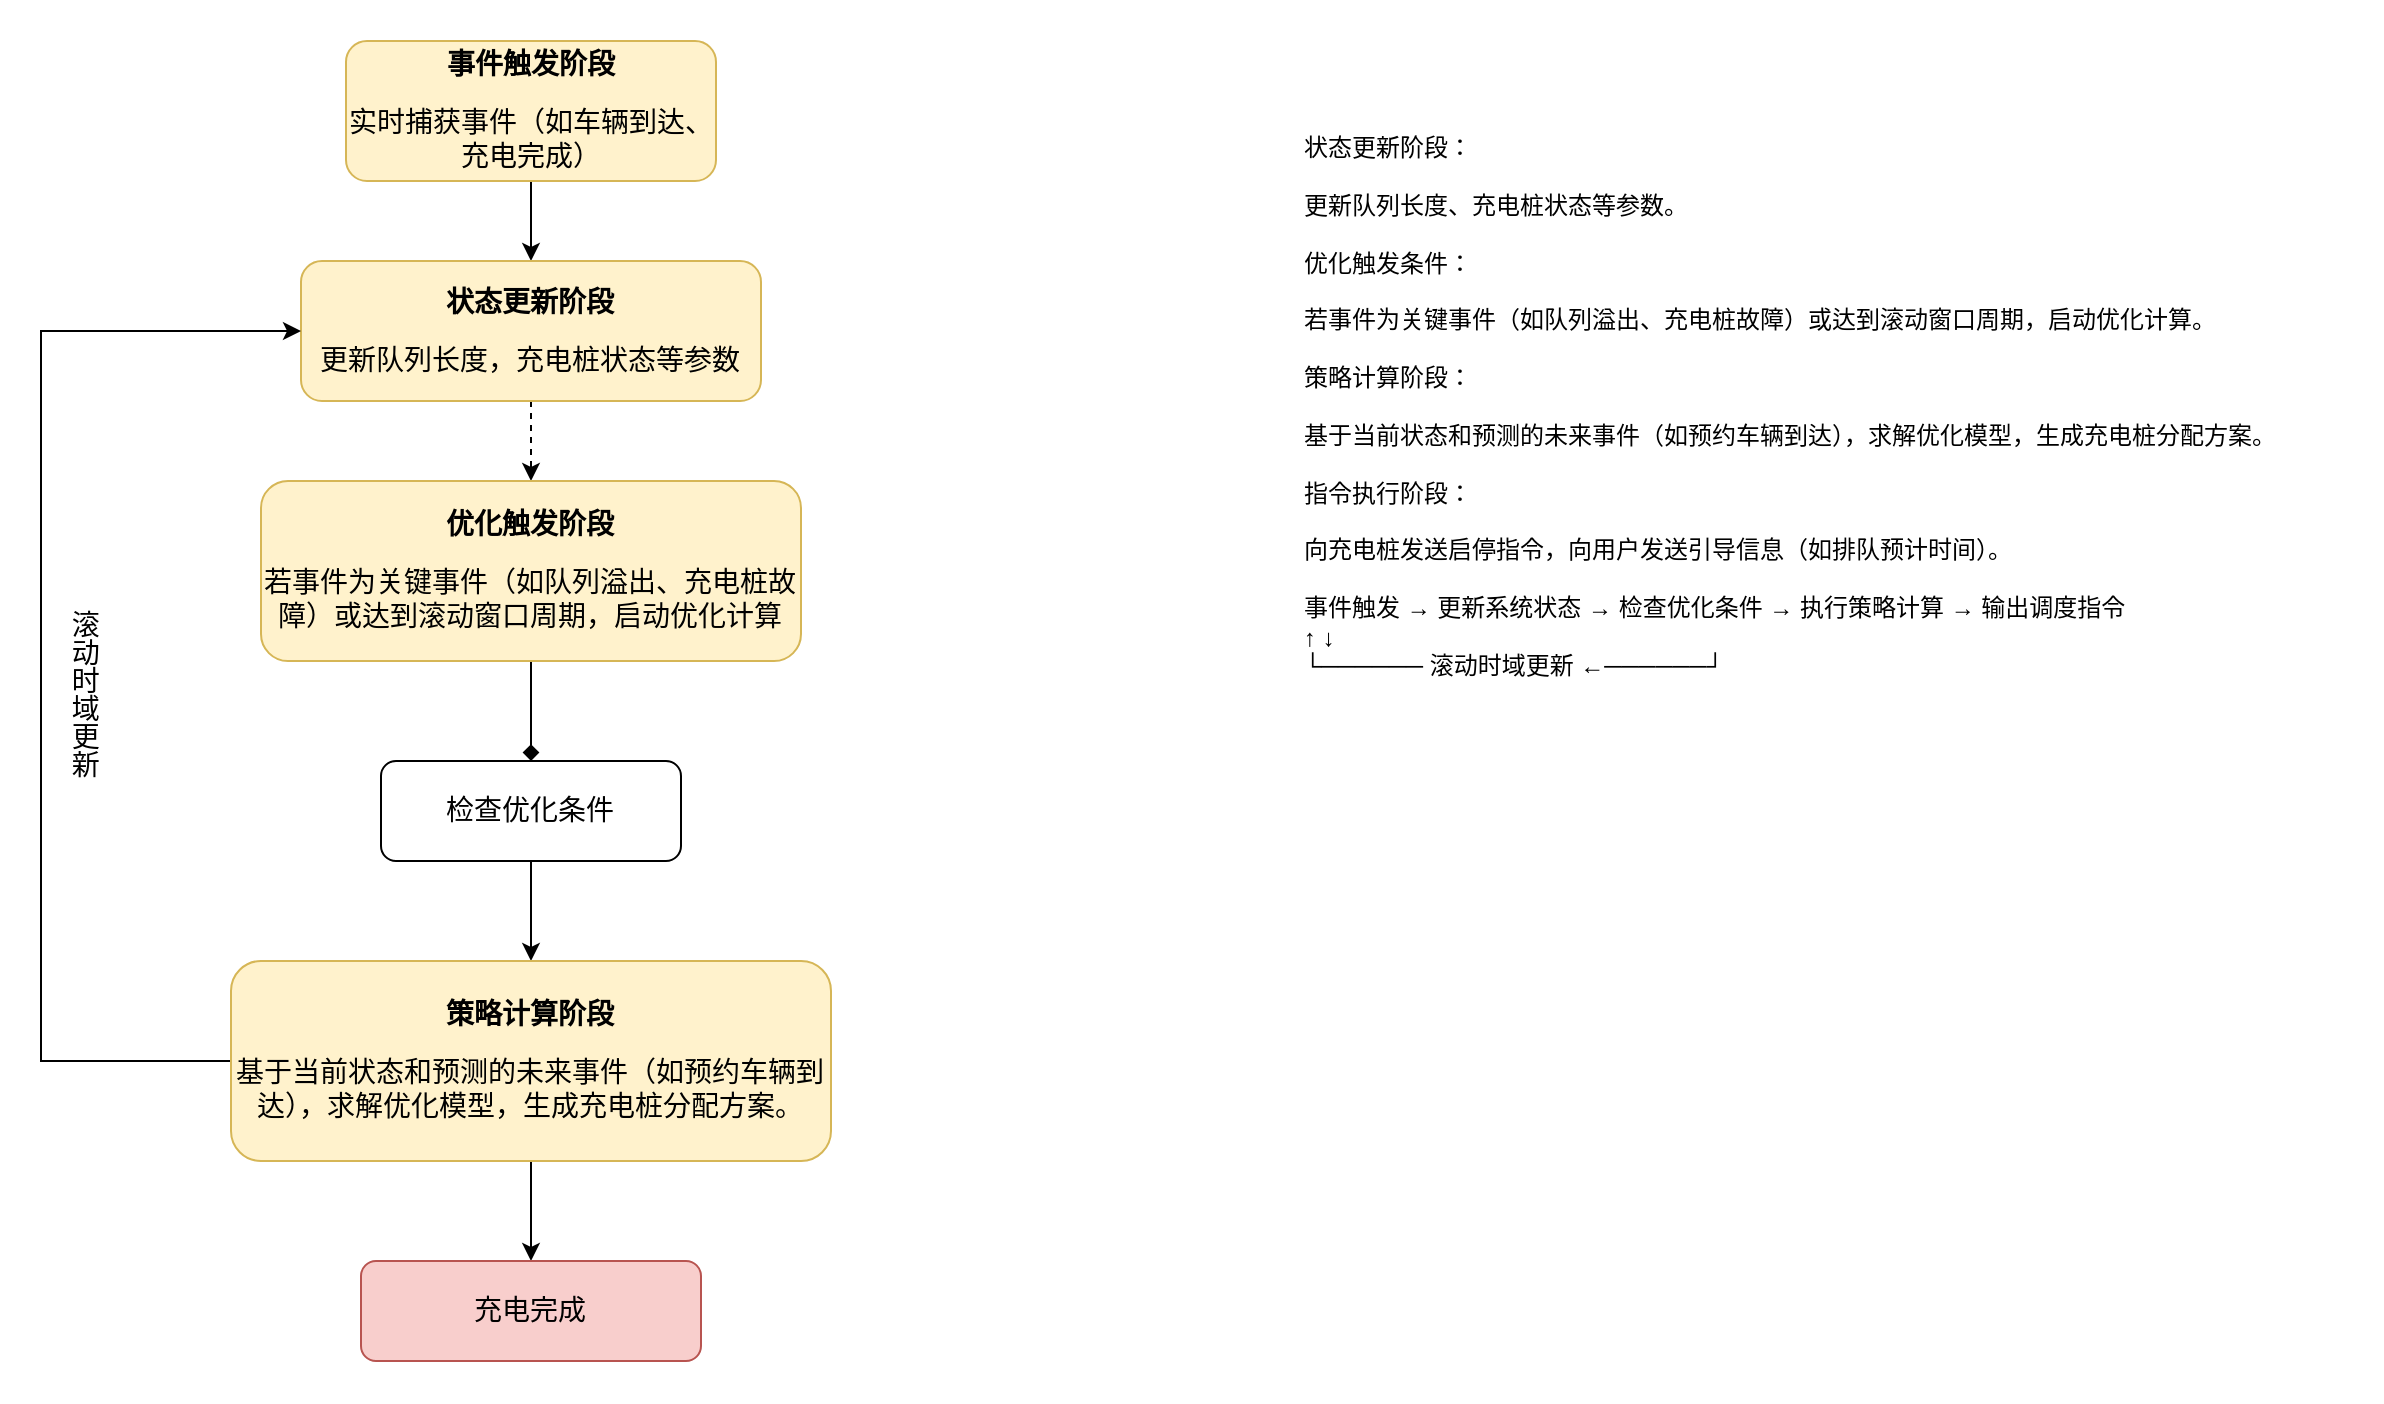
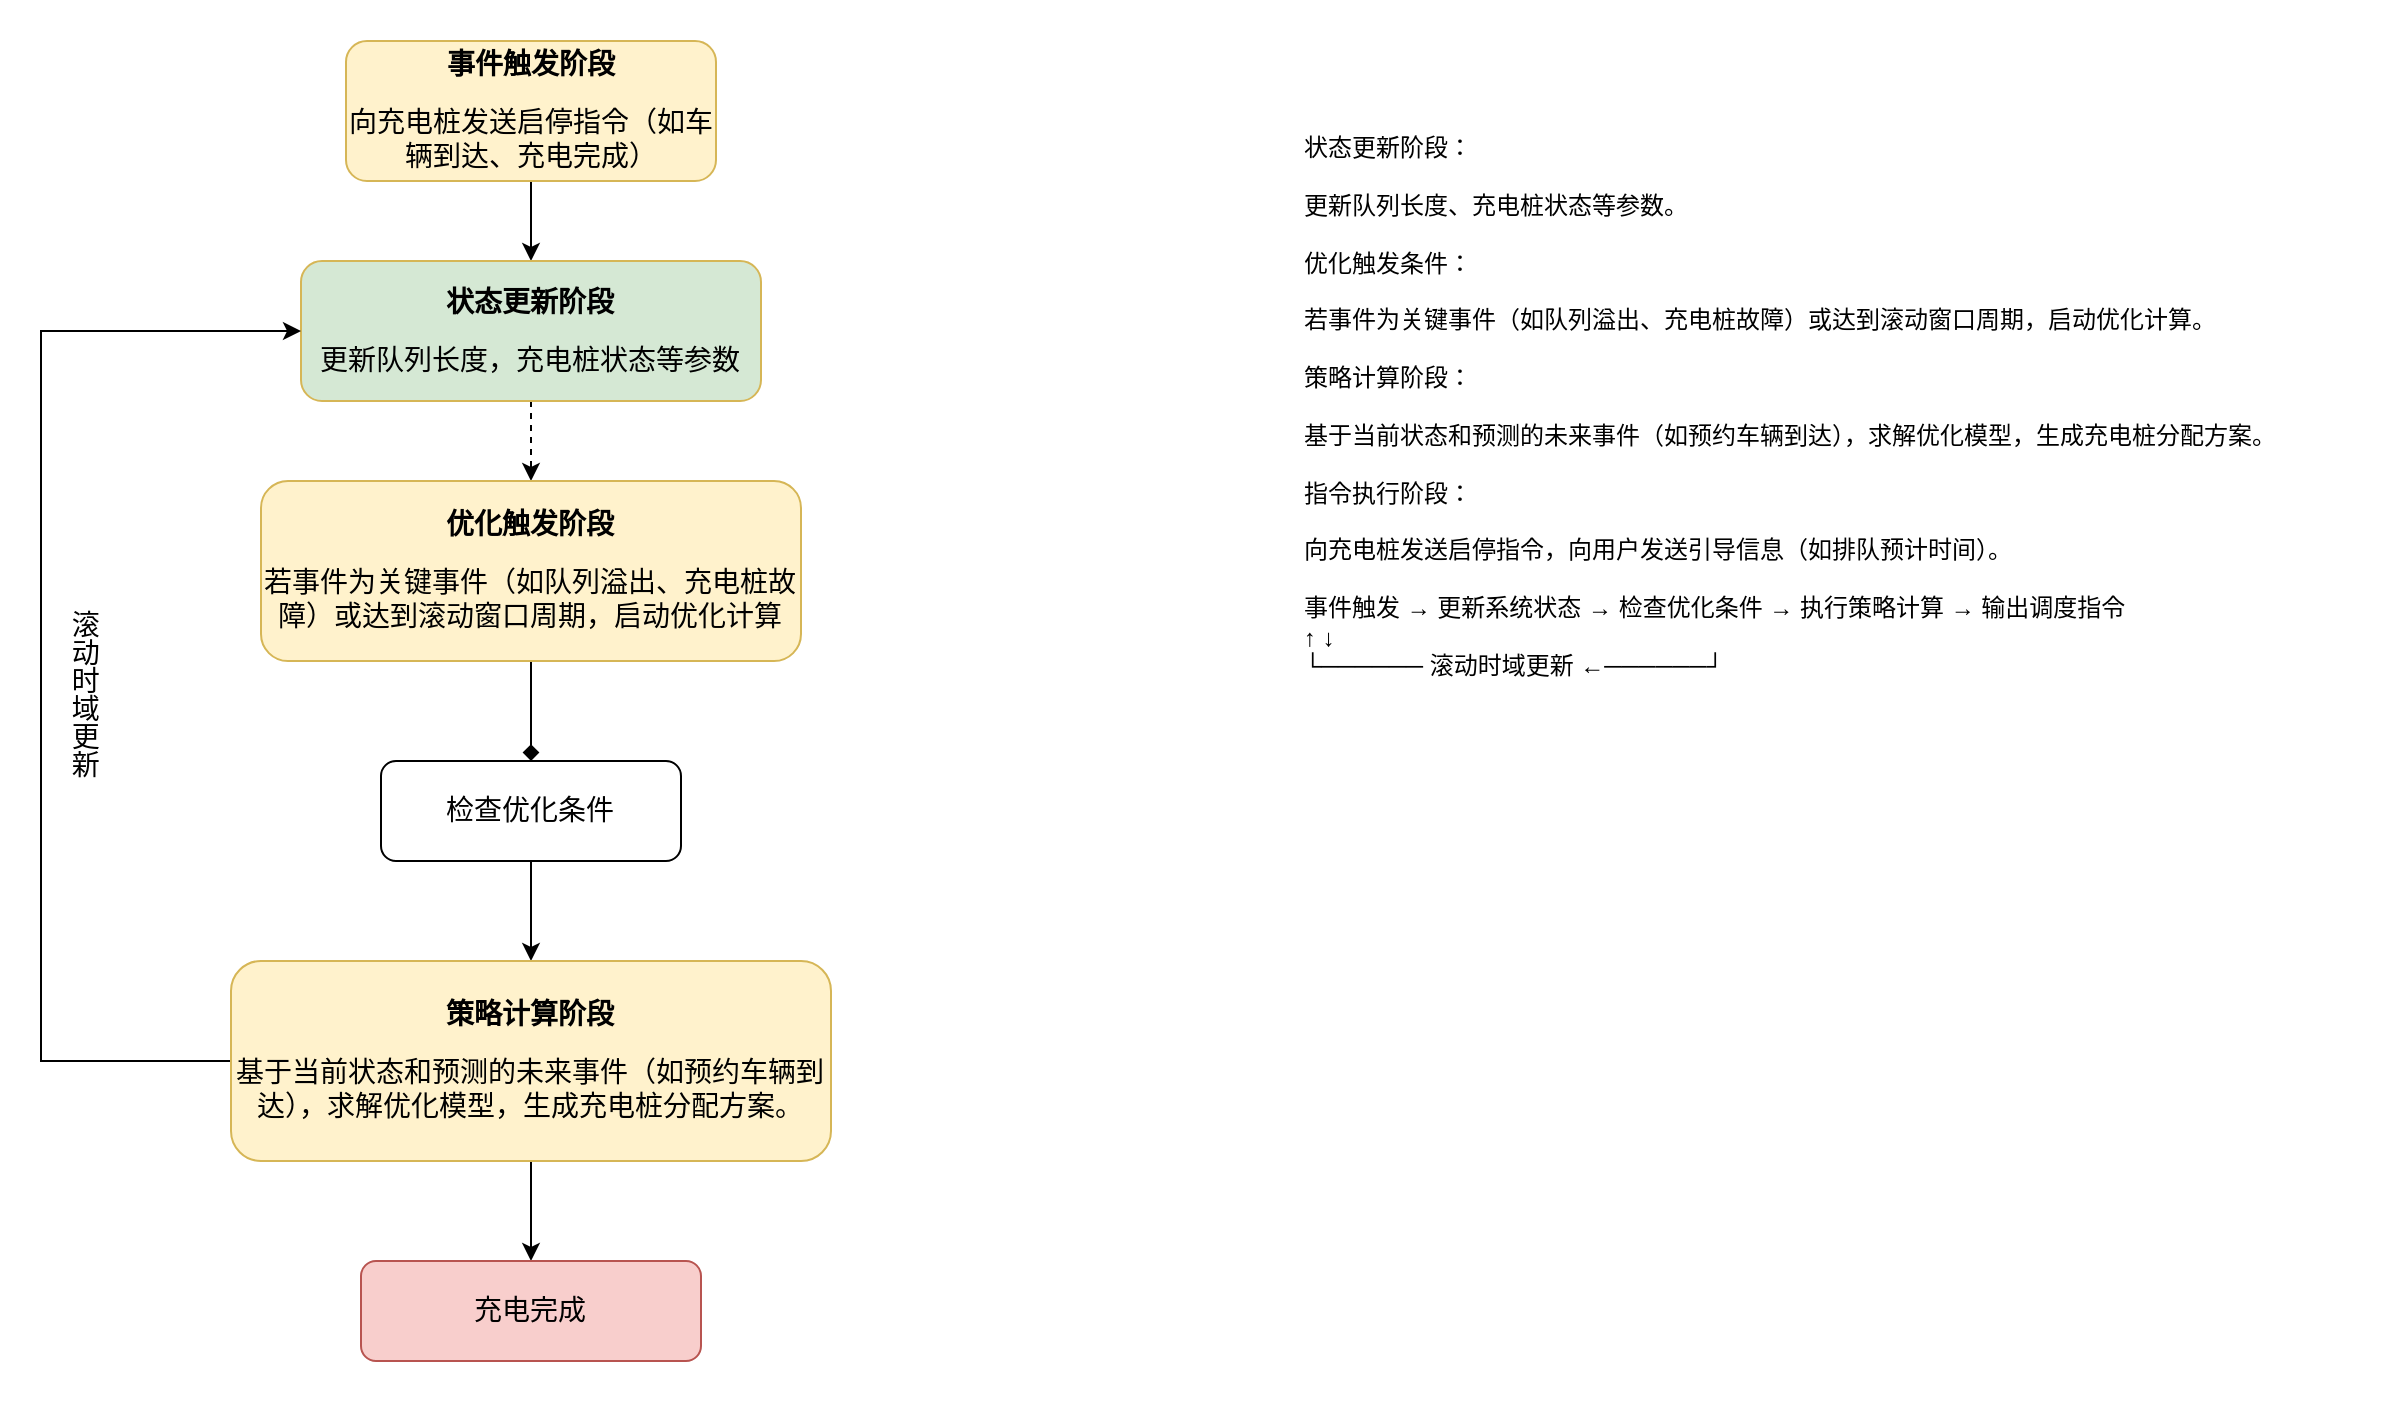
node "事件触发阶段 实时捕获事件（如车辆到达、充电完成）": label "事件触发阶段 实时捕获事件（如车辆到达、充电完成）" -> "事件触发阶段 向充电桩发送启停指令（如车辆到达、充电完成）"
node "状态更新阶段 更新队列长度，充电桩状态等参数": fillcolor #fff2cc -> #d5e8d4
